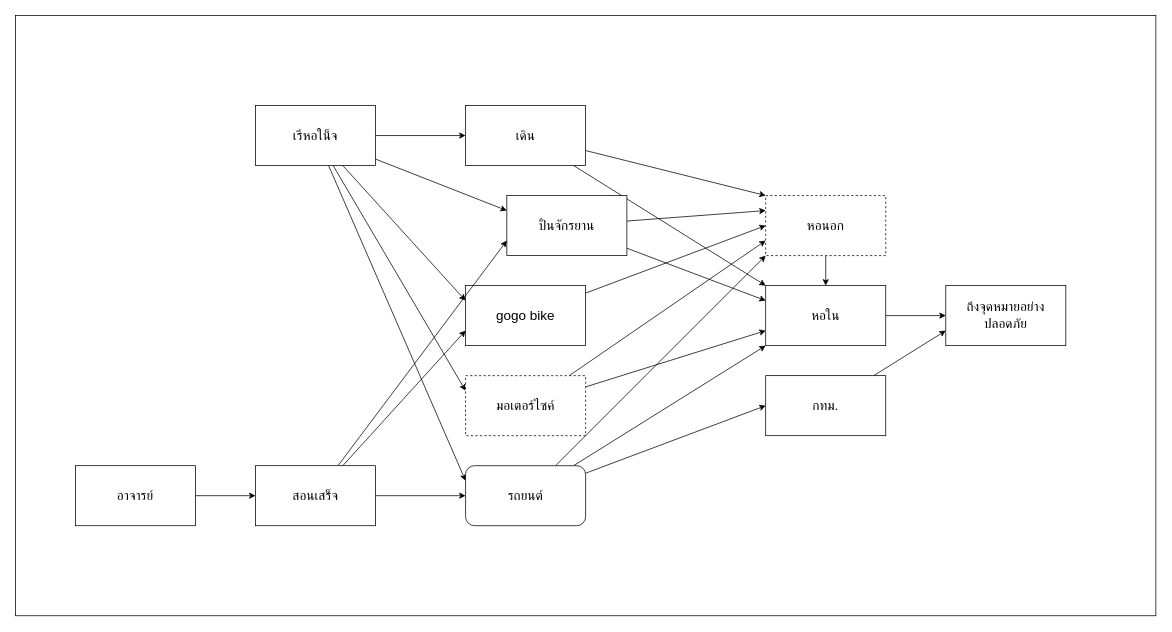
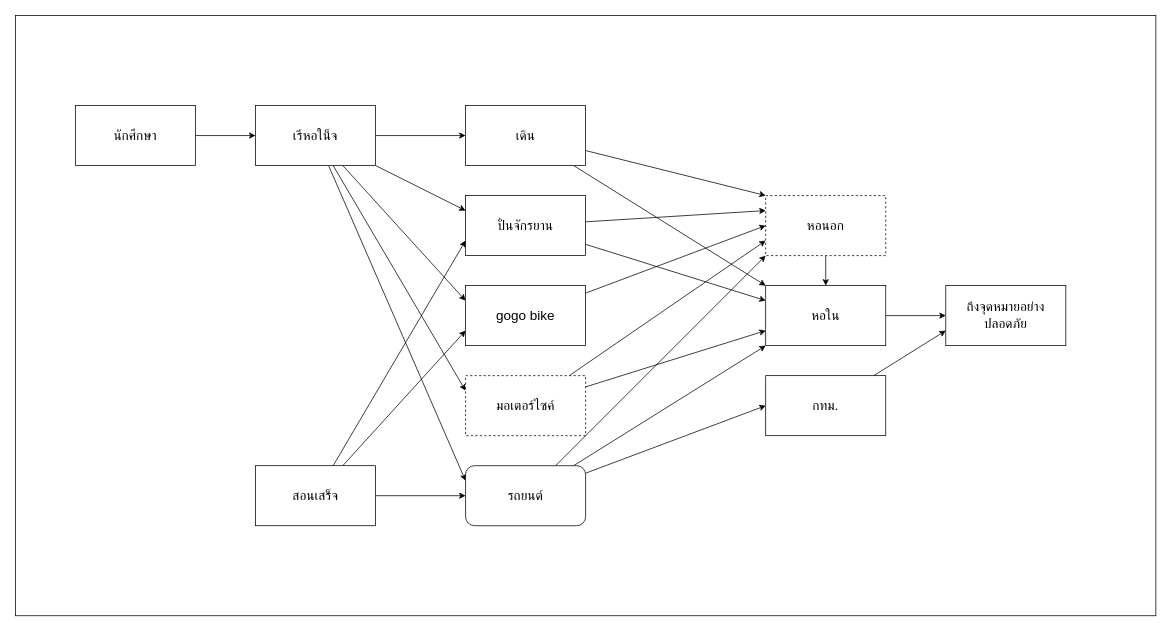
node "นักศึกษา": added
edge "นักศึกษา" -> "เรีหอใน็จ": added
node "ปั่นจักรยาน": moved (567, 225) -> (525, 225)
node "อาจารย์": removed
edge "อาจารย์" -> "สอนเสร็จ": removed
